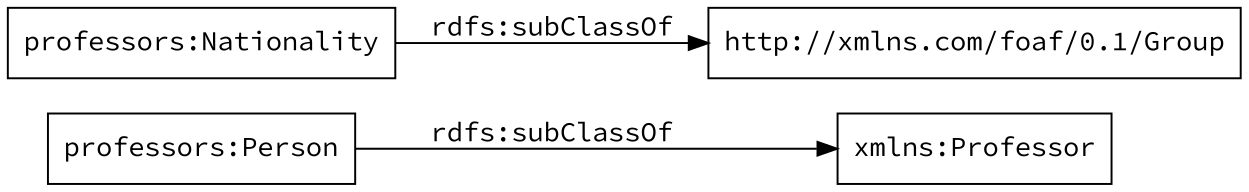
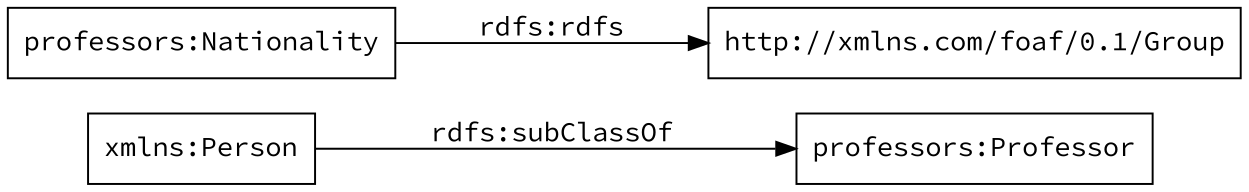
edge "professors:Nationality" -> "http://xmlns.com/foaf/0.1/Group": label "rdfs:subClassOf" -> "rdfs:rdfs"
node "professors:Person": label "professors:Person" -> "xmlns:Person"
node "xmlns:Professor": label "xmlns:Professor" -> "professors:Professor"
